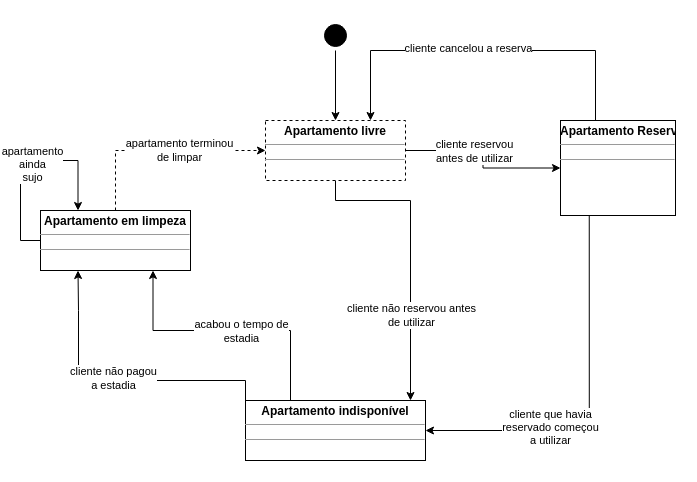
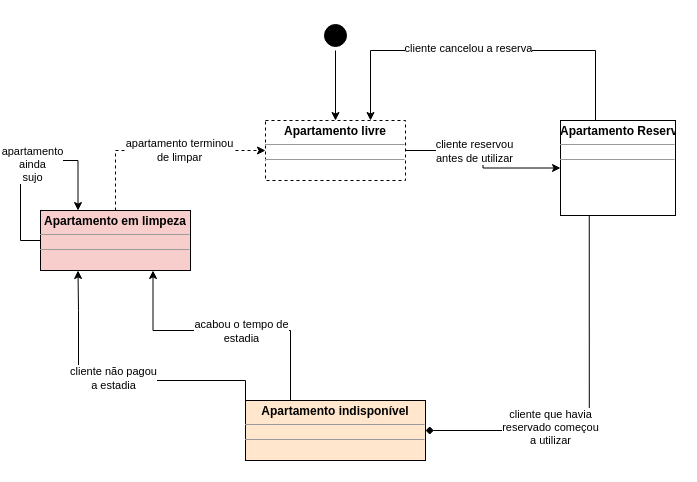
node "Apartamento em limpeza": fillcolor #ffffff -> #f8cecc
edge "Apartamento livre" -> "Apartamento indisponível": removed, label "cliente não reservou antes de utilizar"
node "Apartamento indisponível": fillcolor #ffffff -> #ffe6cc
edge "Apartamento Reservado" -> "Apartamento indisponível": arrowhead classic -> diamond
